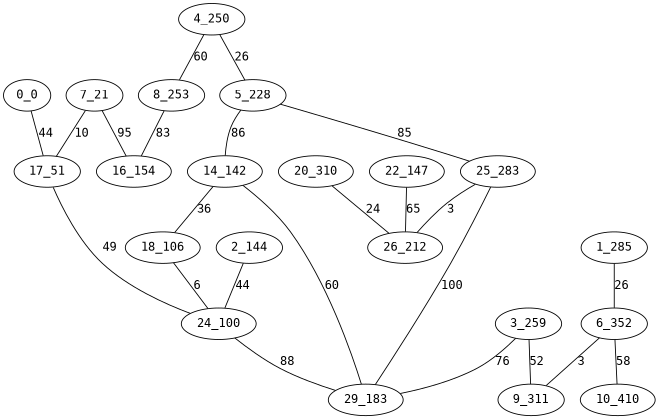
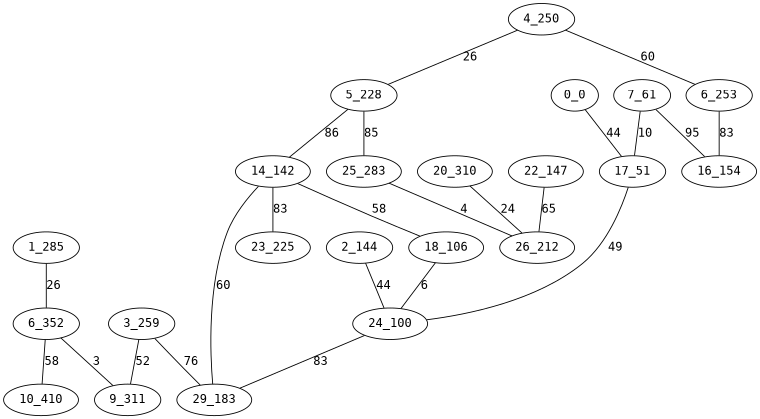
node "7_21": label "7_21" -> "7_61"
node "8_253": label "8_253" -> "6_253"
edge "14_142" -- "18_106": label "36" -> "58"
edge "25_283" -- "26_212": label "3" -> "4"
node "23_225": added
edge "25_283" -- "29_183": removed, label "100"
edge "24_100" -- "29_183": label "88" -> "83"
